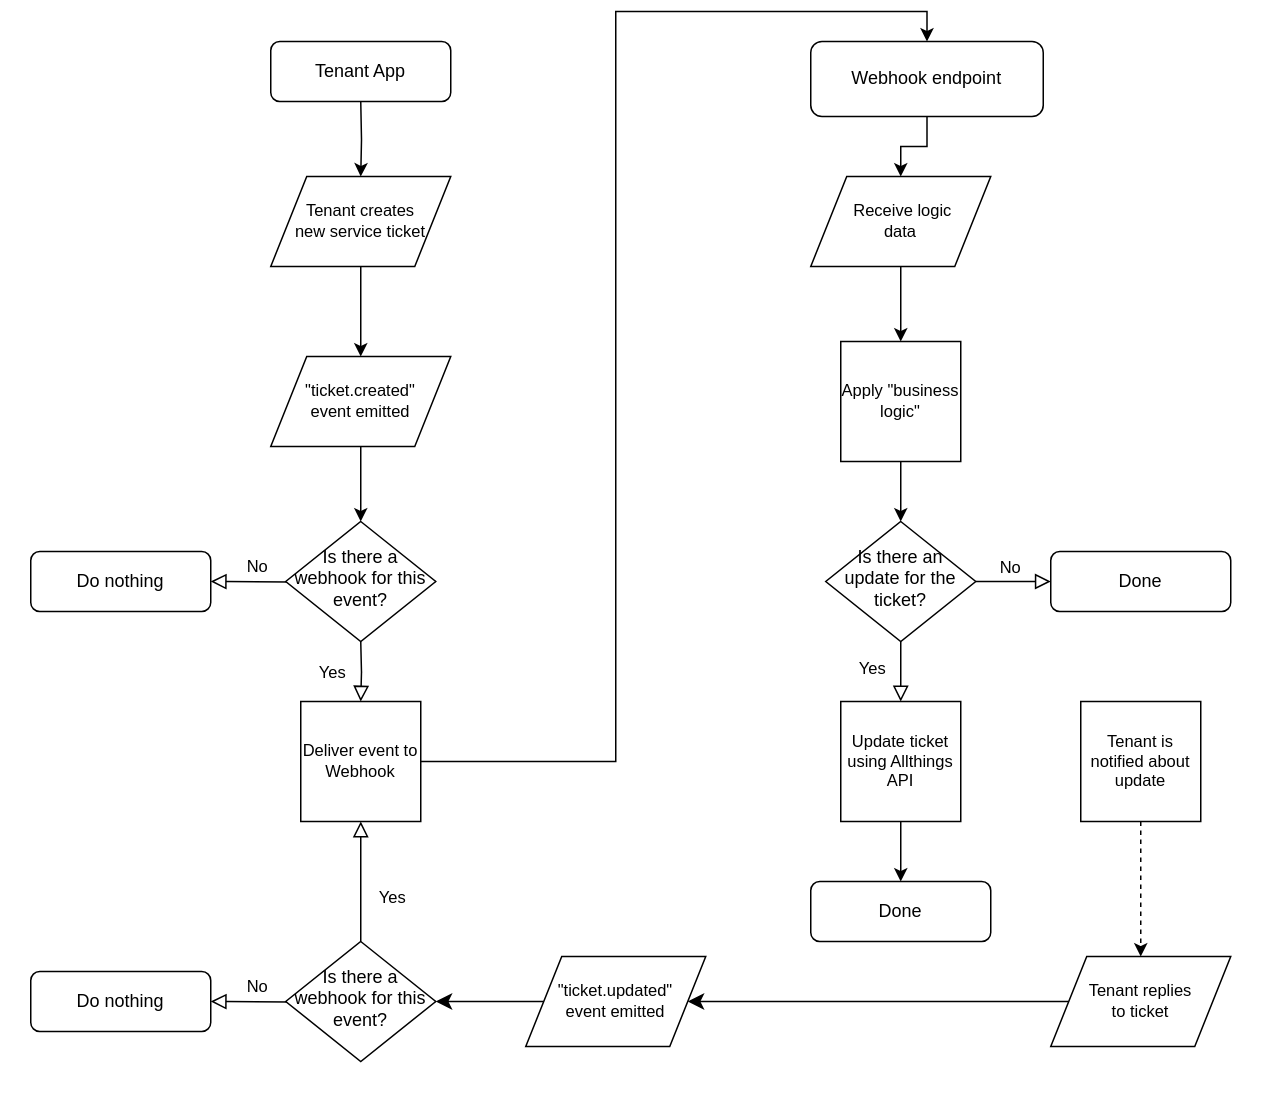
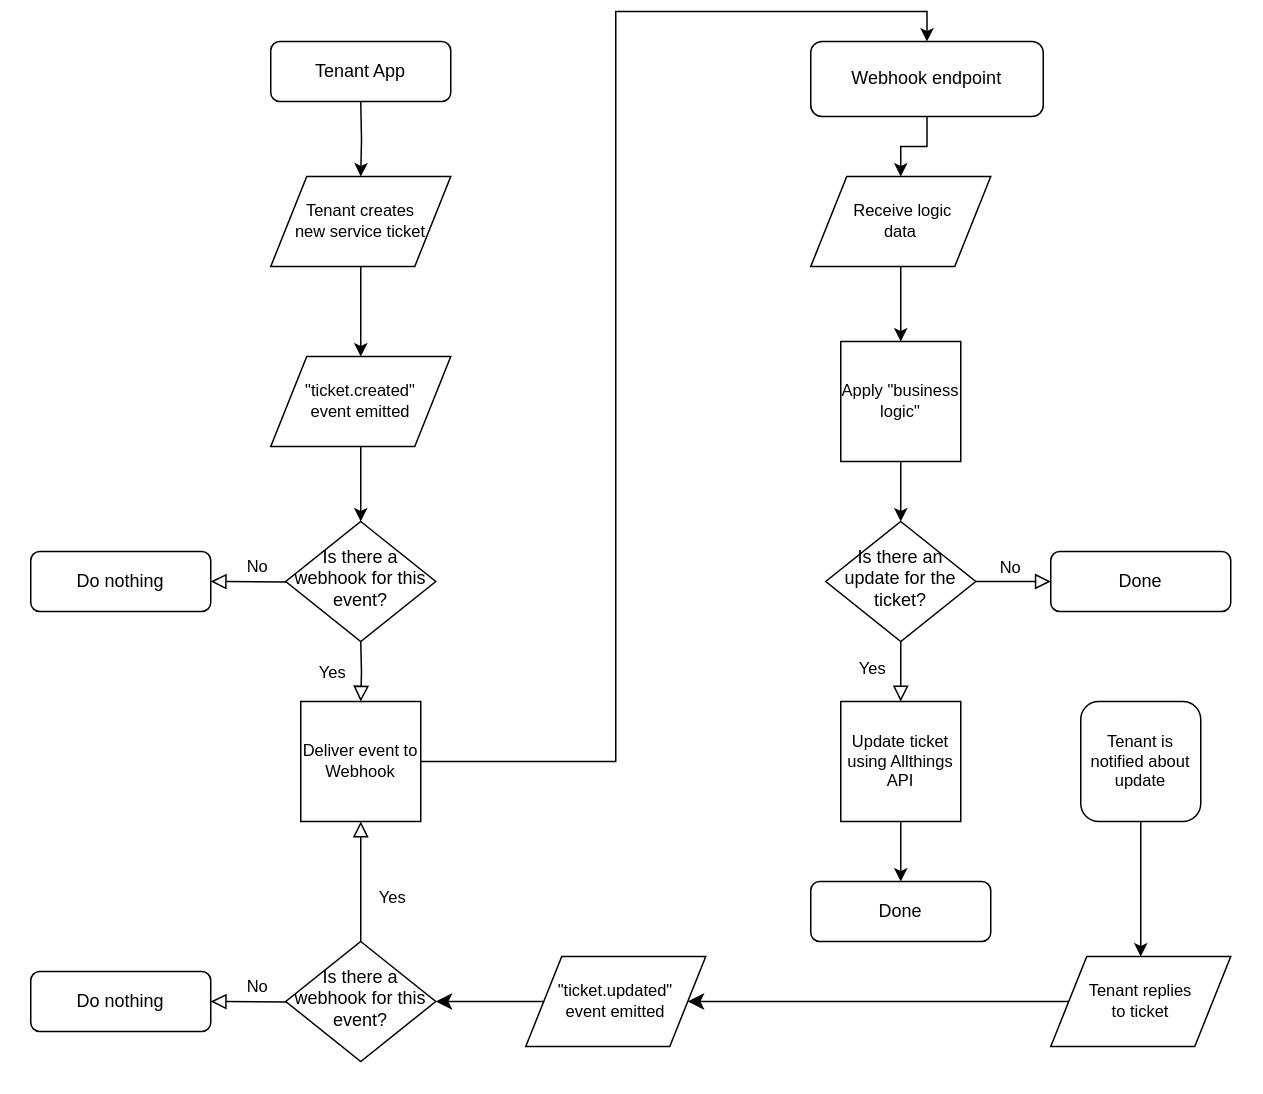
node "Tenant is notified about update": shape rectangle -> rounded rectangle
edge "Tenant is notified about update" -> "Tenant replies to ticket": style dashed -> solid
